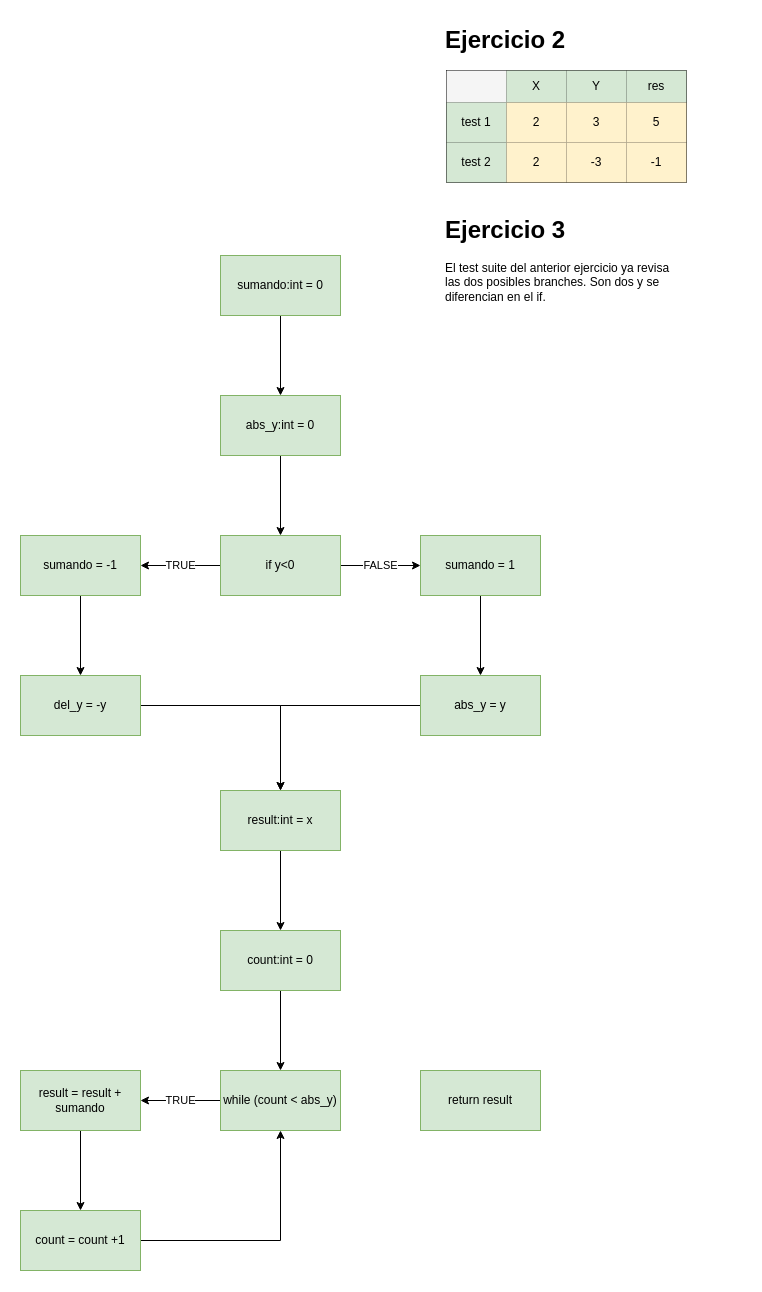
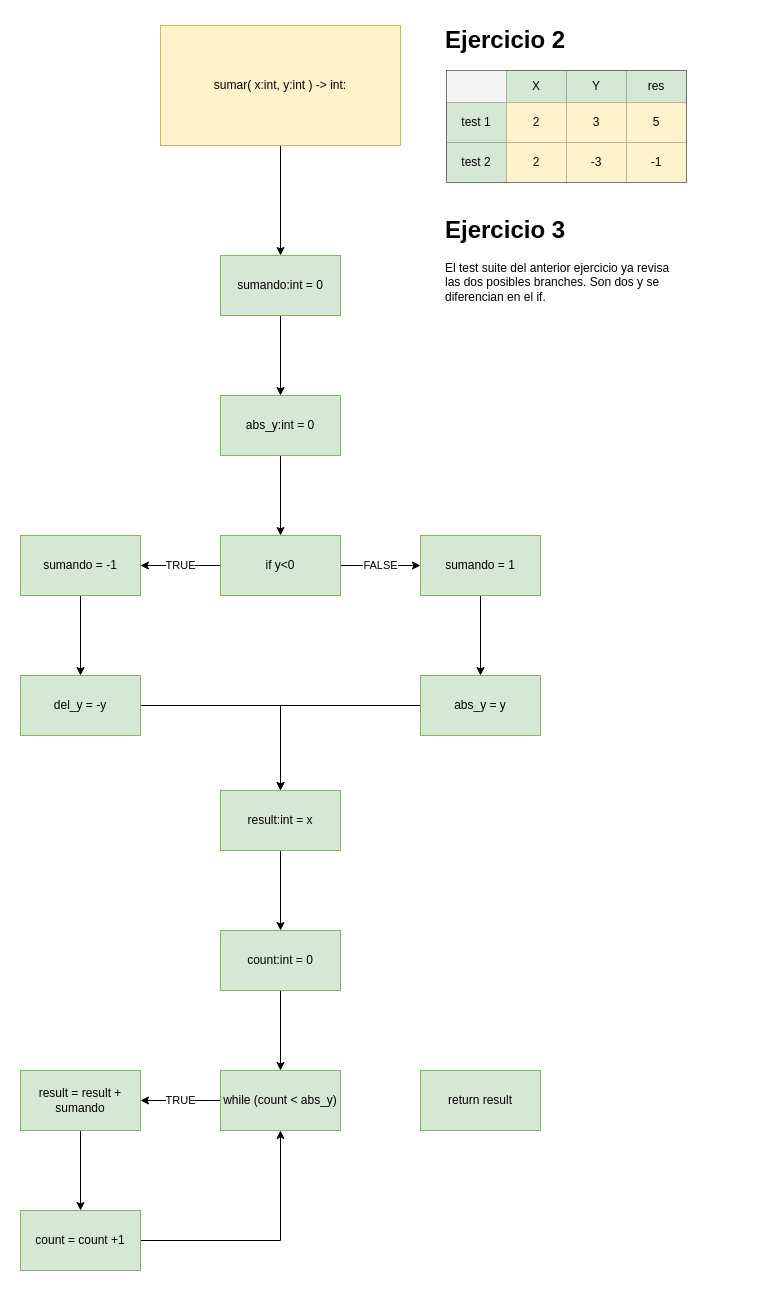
node "sumar( x:int, y:int ) -> int:": added
edge "sumar( x:int, y:int ) -> int:" -> "sumando:int = 0": added
